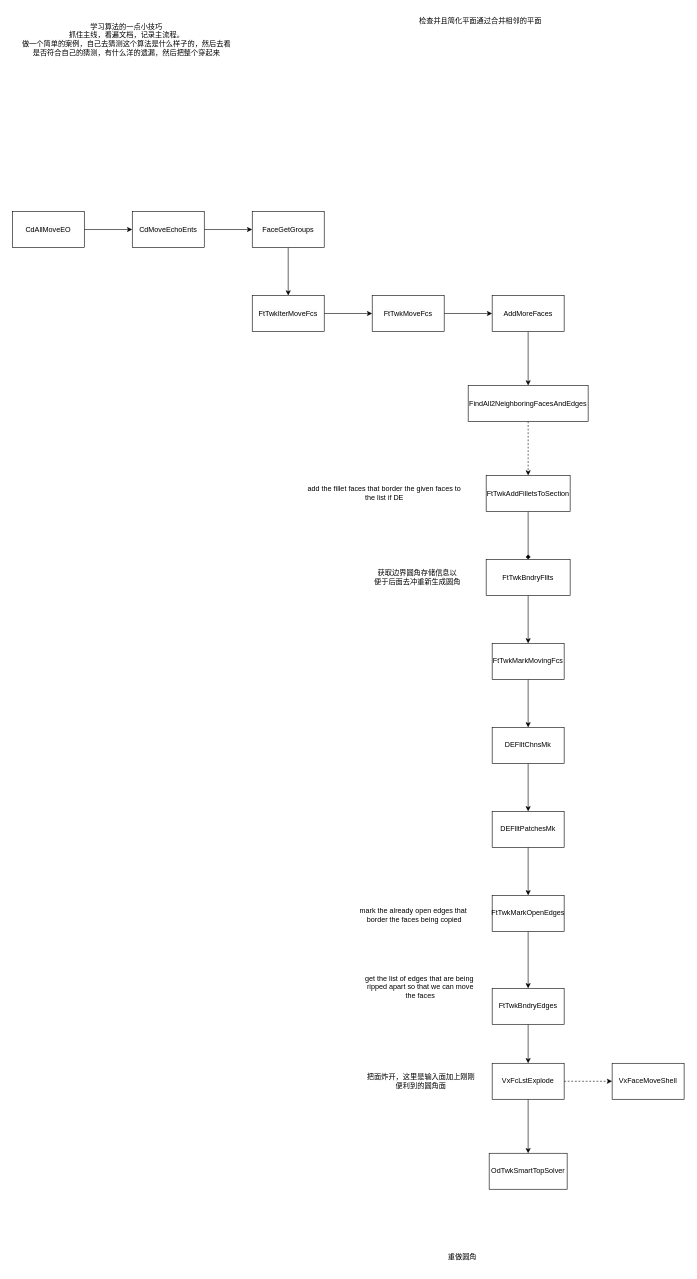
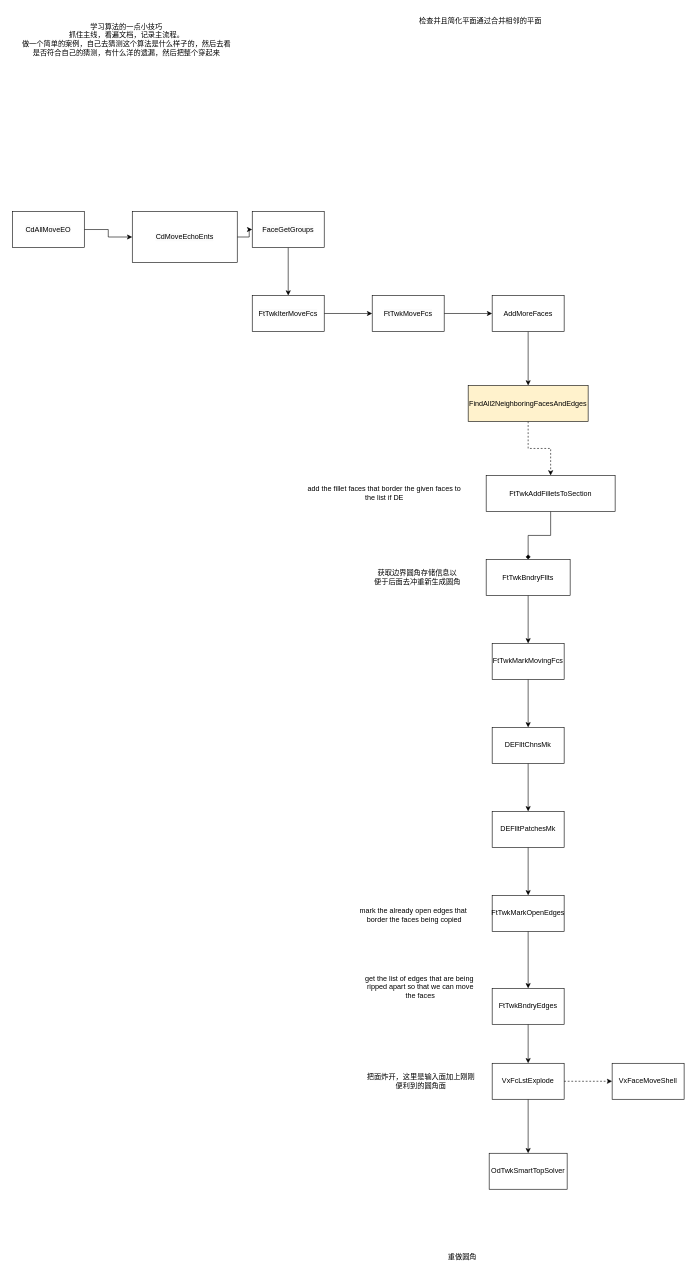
node "CdMoveEchoEnts": size 72x36 -> 105x51
node "FindAll2NeighboringFacesAndEdges": fillcolor #ffffff -> #fff2cc
node "FtTwkAddFilletsToSection": size 84x36 -> 129x36
